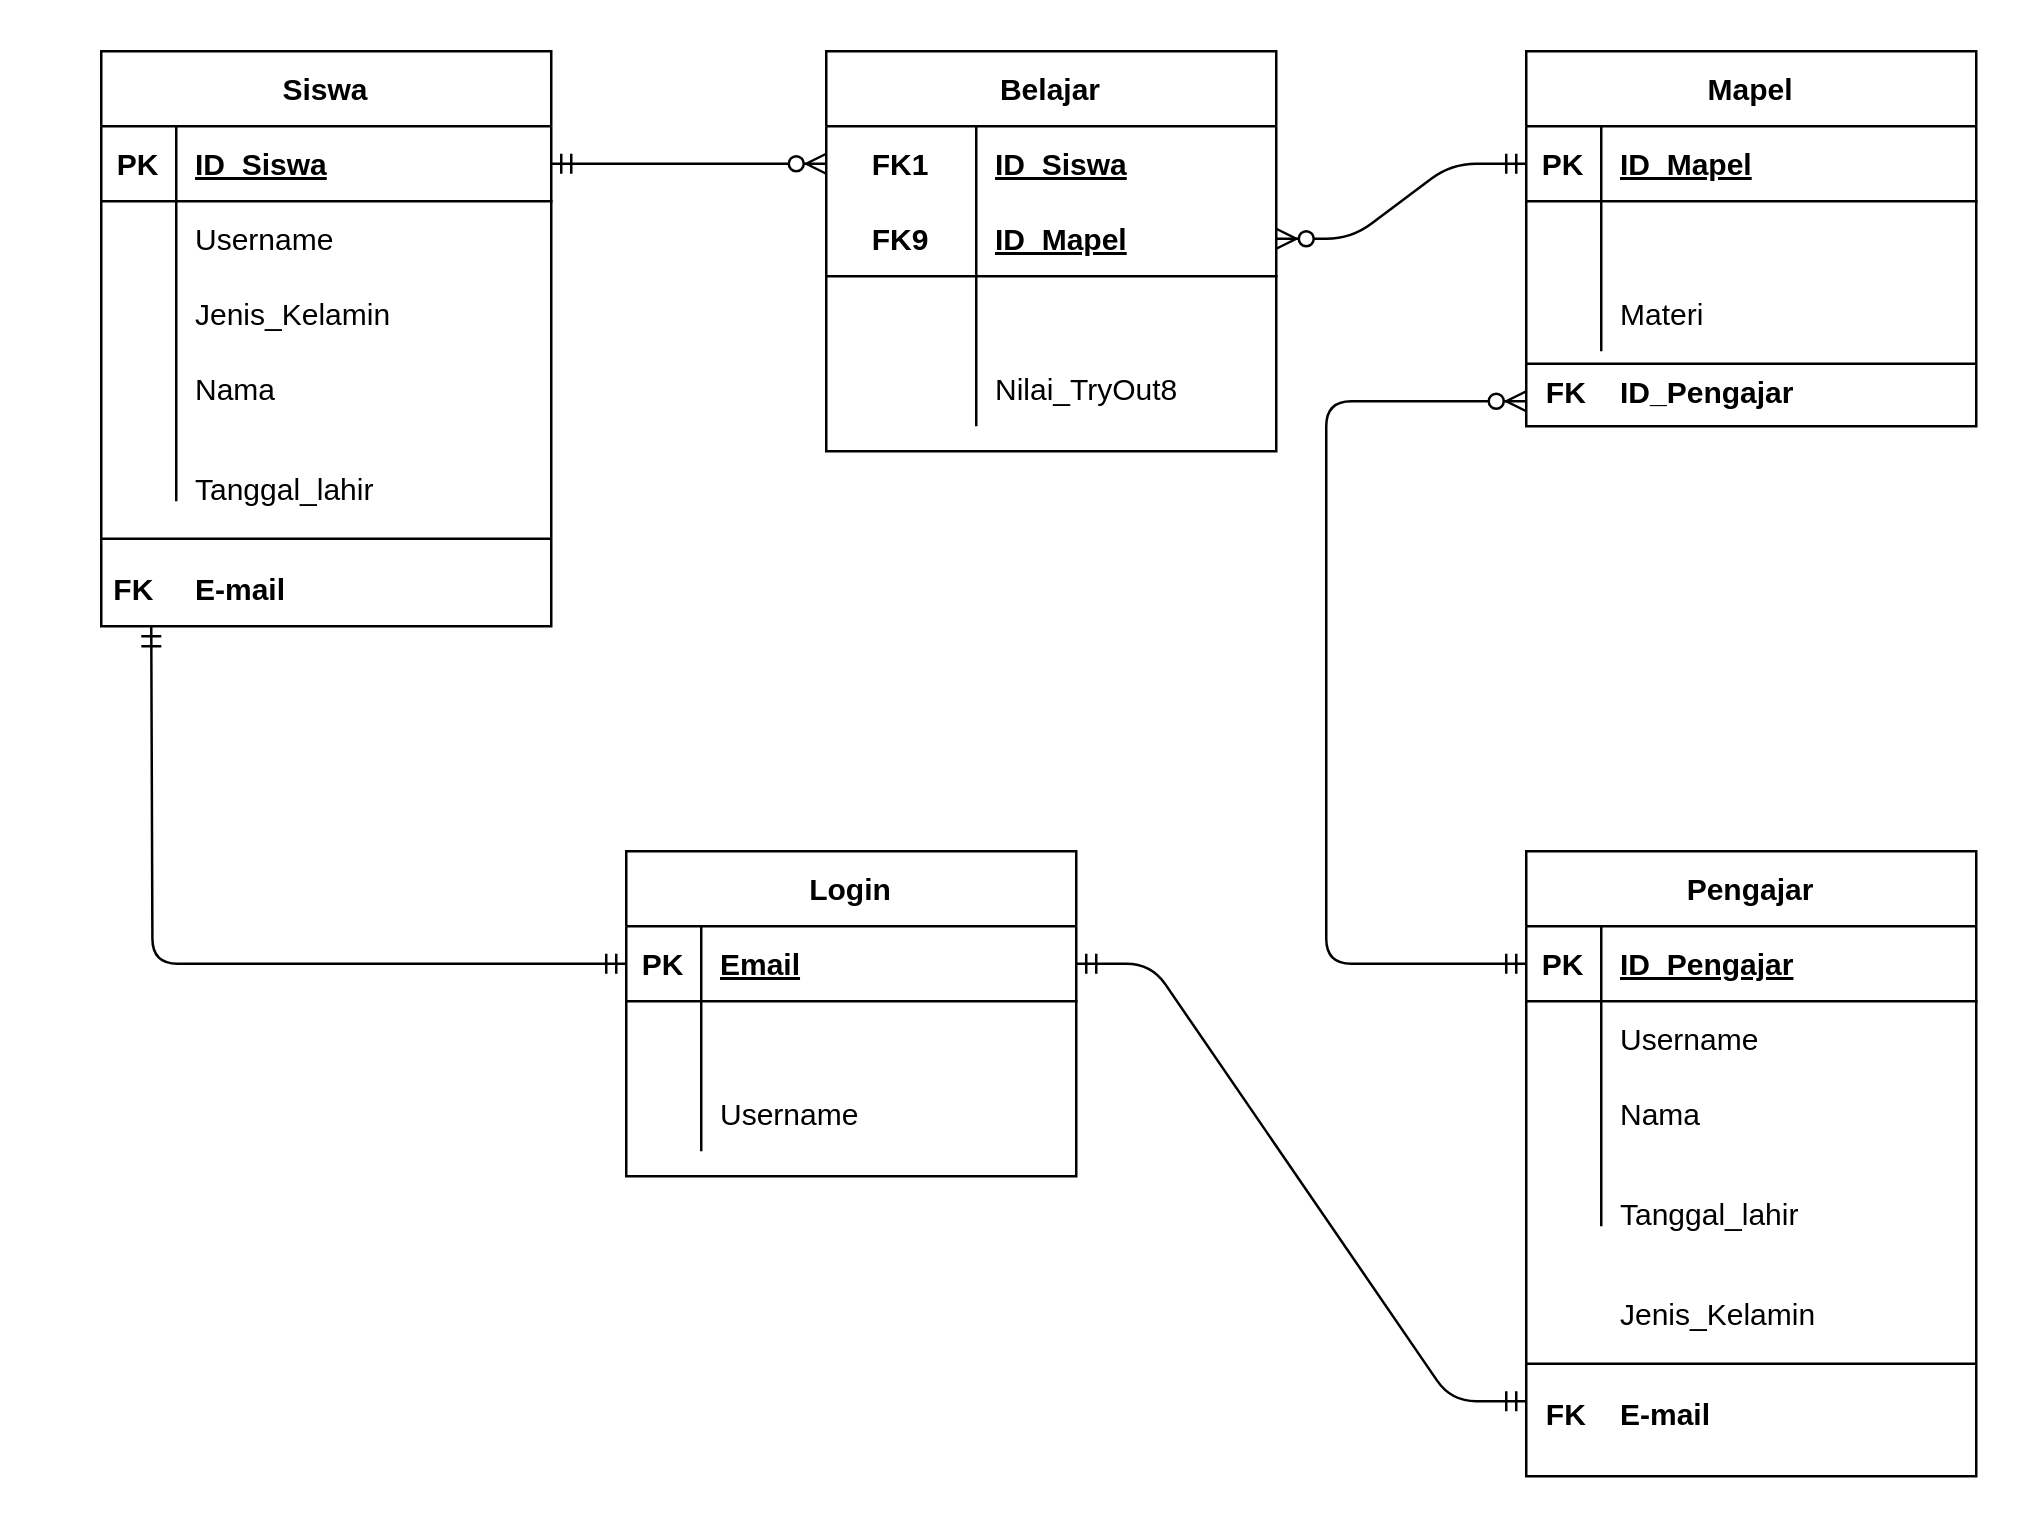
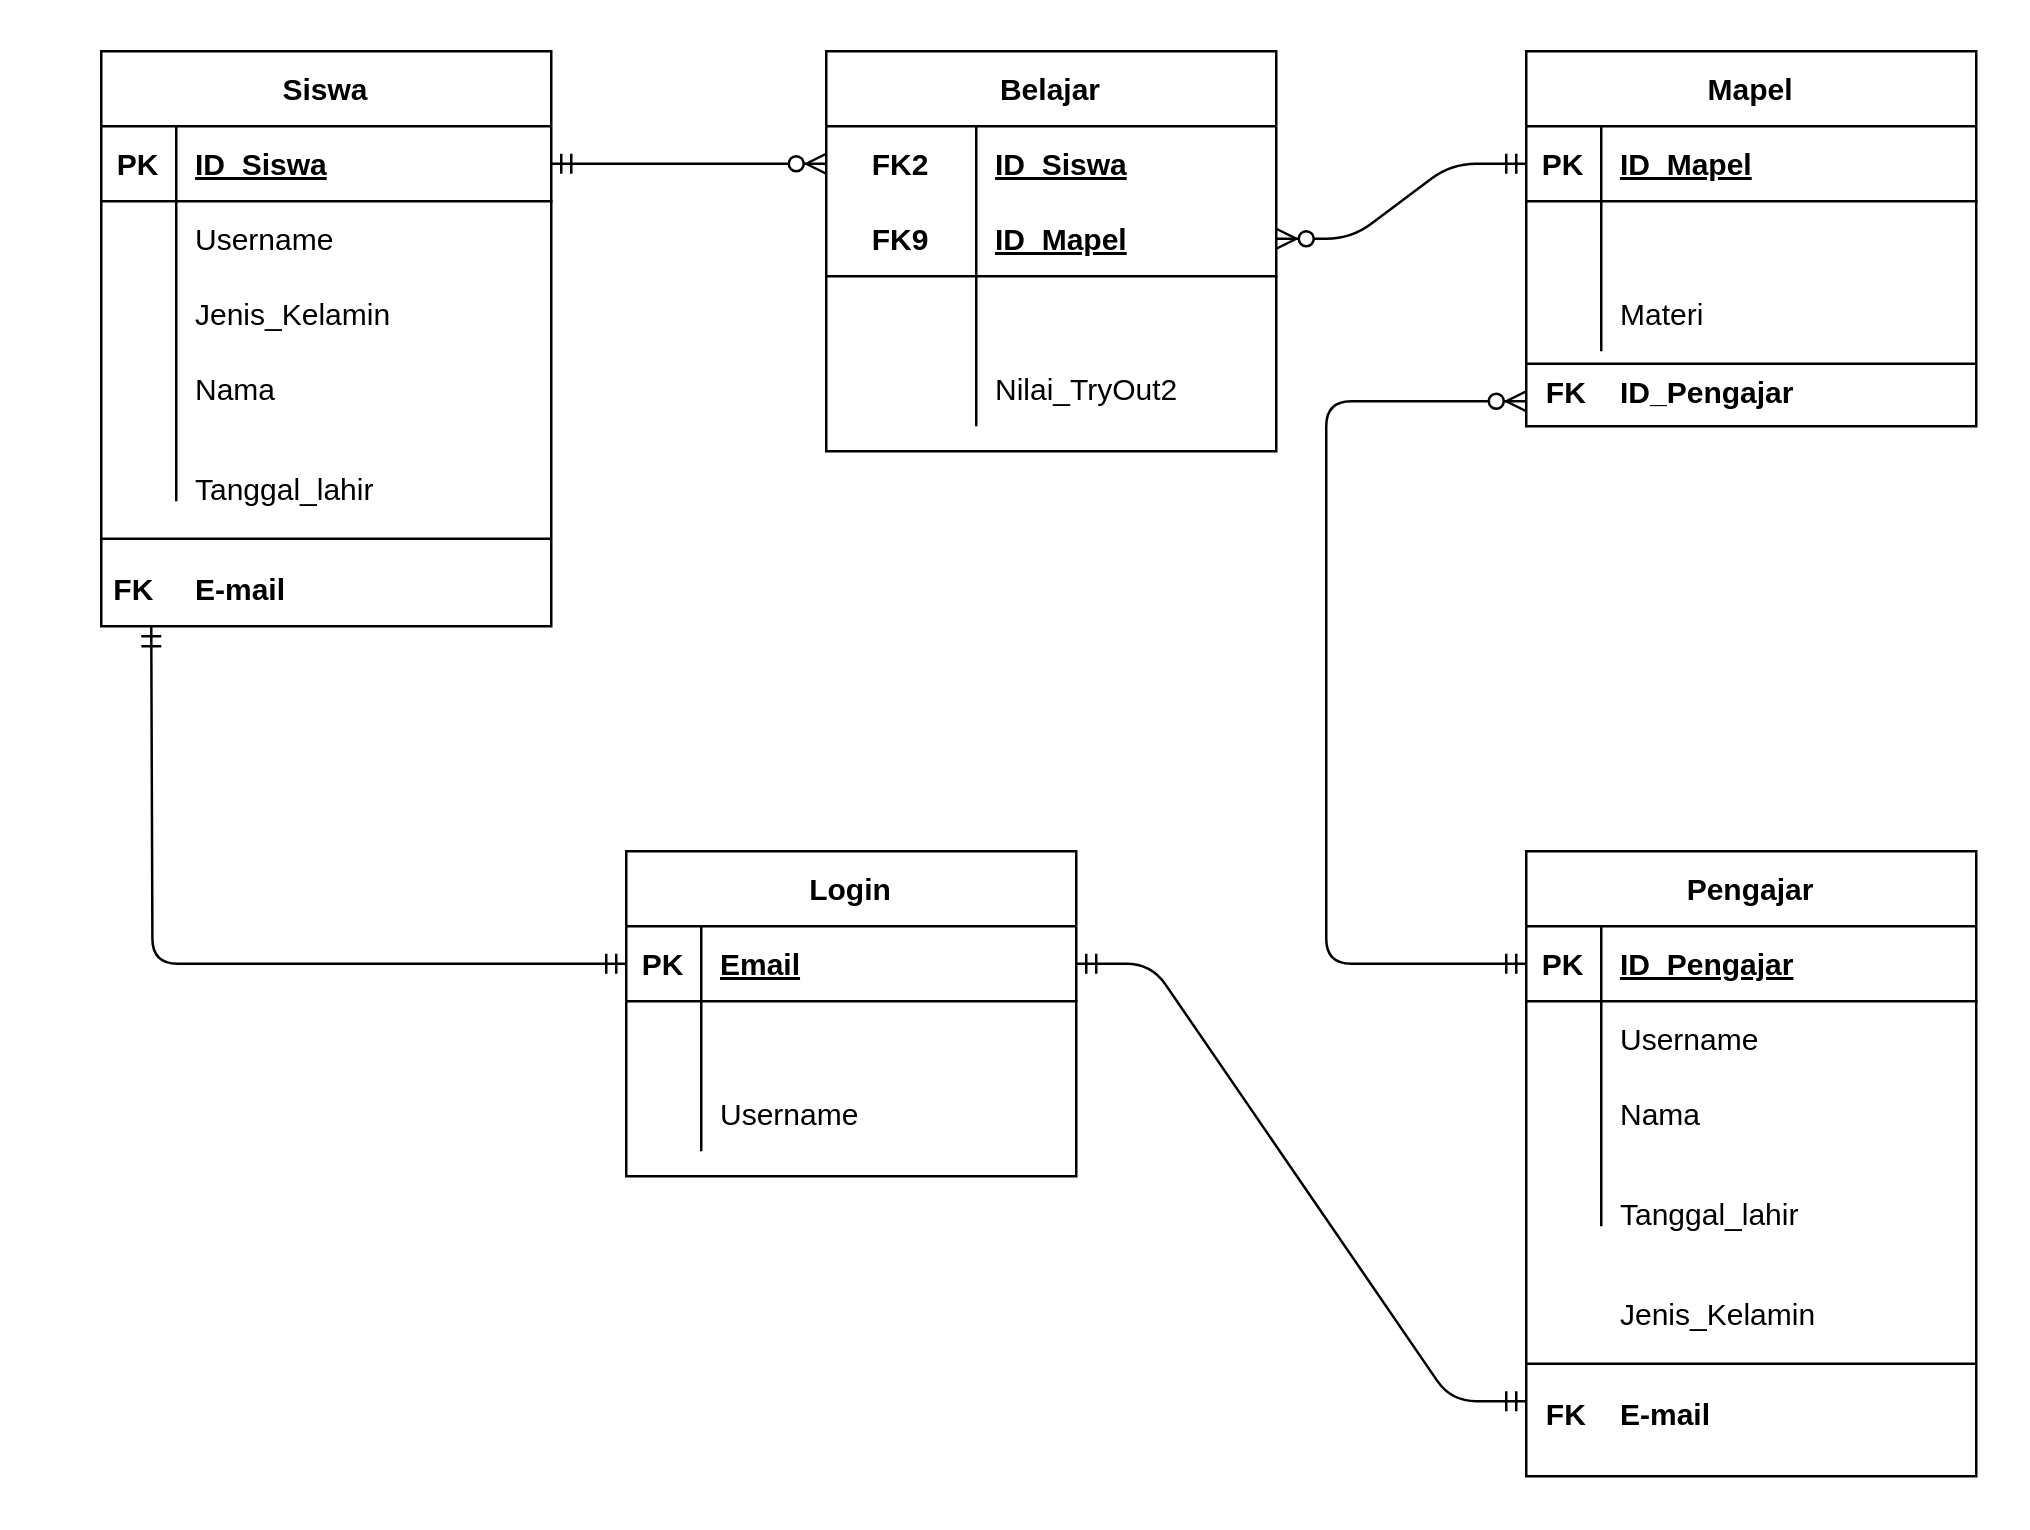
node "FK1": label "FK1" -> "FK2"
node "Nilai_TryOut8": label "Nilai_TryOut8" -> "Nilai_TryOut2"
